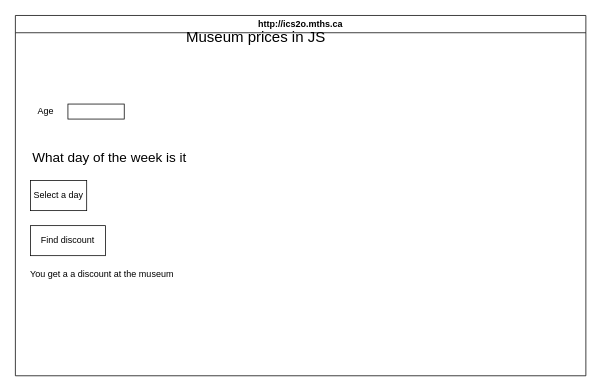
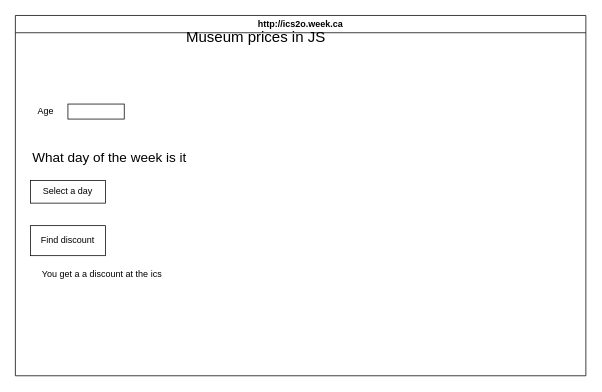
node "http://ics2o.mths.ca": label "http://ics2o.mths.ca" -> "http://ics2o.week.ca"
node "Select a day": size 56x30 -> 75x23
node "You get a a discount at the museum": label "You get a a discount at the museum" -> "You get a a discount at the ics"
